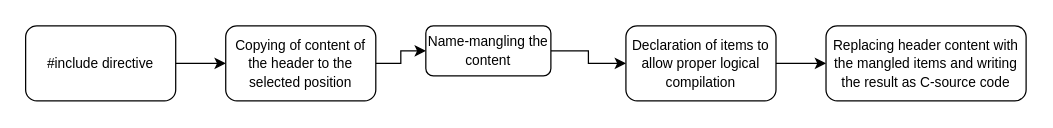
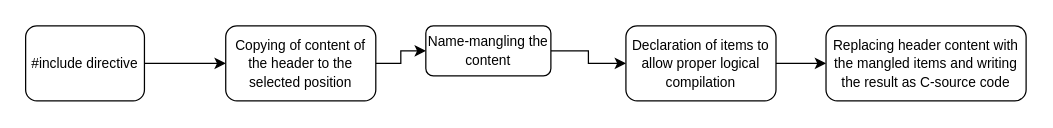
node "#include directive": size 150x75 -> 119x75
